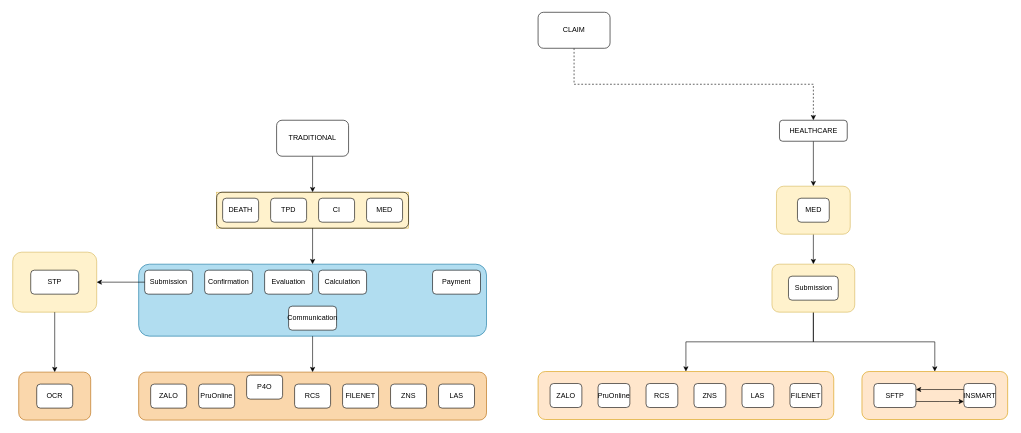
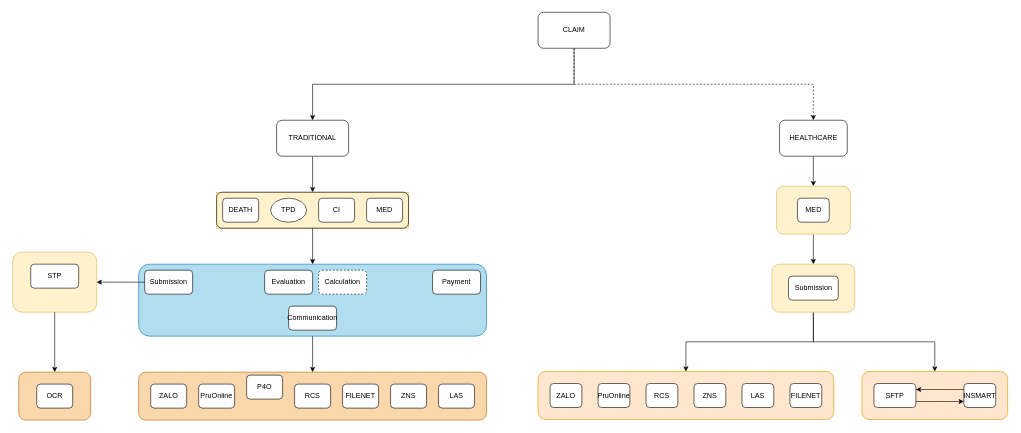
edge "CLAIM" -> "TRADITIONAL": added
node "HEALTHCARE": size 68x21 -> 68x36
node "TPD": shape rounded rectangle -> ellipse
node "STP": moved (54, 282) -> (54, 276)
node "Confirmation": removed
node "Calculation": style solid -> dashed
